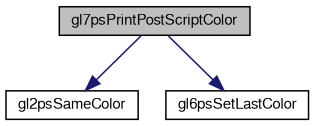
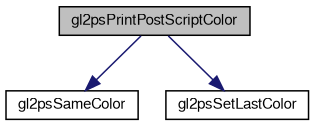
node "gl7psPrintPostScriptColor": label "gl7psPrintPostScriptColor" -> "gl2psPrintPostScriptColor"
node "gl6psSetLastColor": label "gl6psSetLastColor" -> "gl2psSetLastColor"
